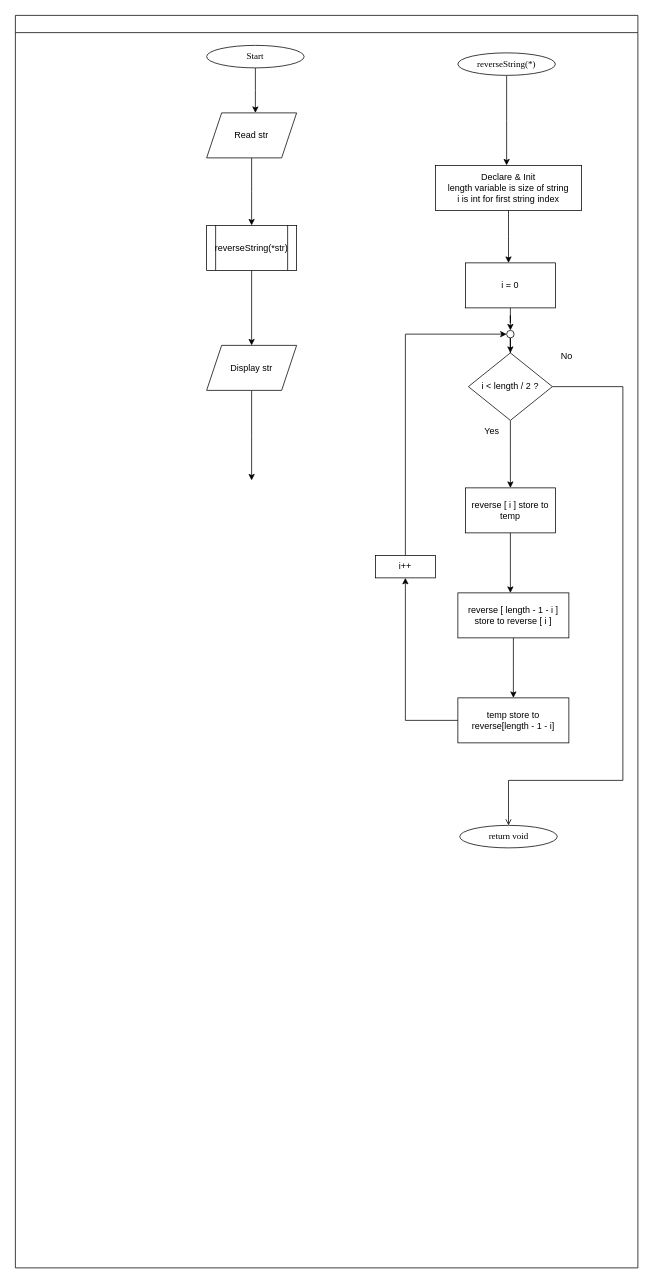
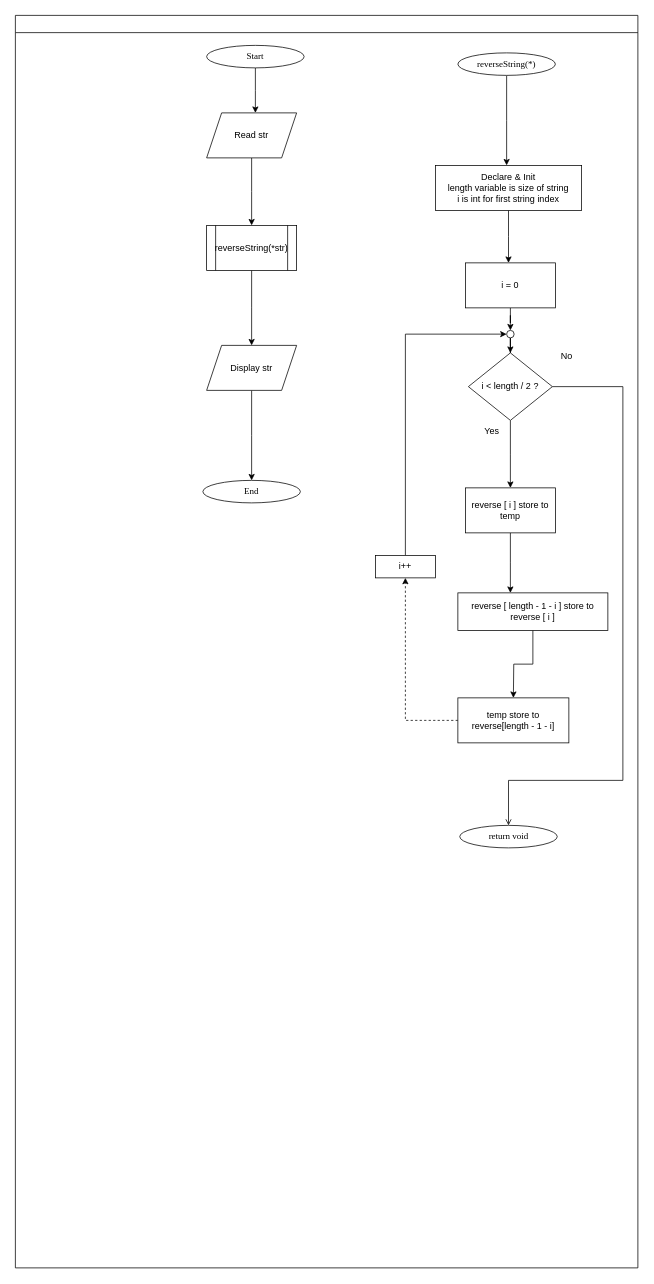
node "End": added
node "reverse [ length - 1 - i ] store to reverse [ i ]": size 111x45 -> 150x38
edge "temp store to reverse[length - 1 - i]" -> "i++": style solid -> dashed
